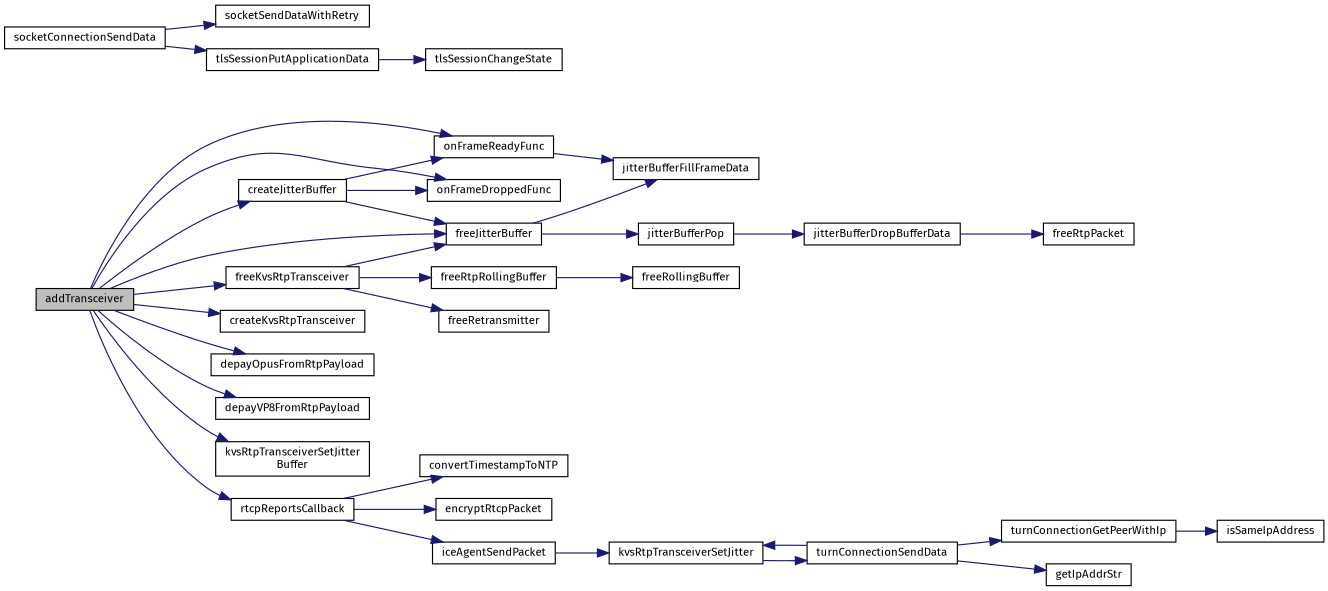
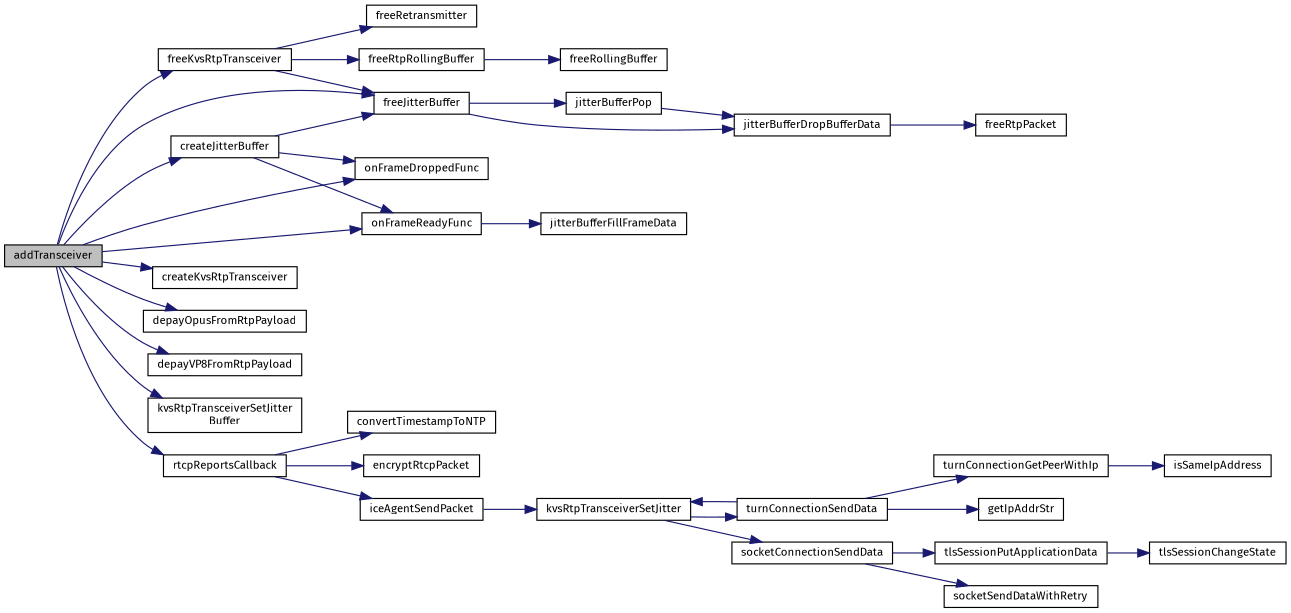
edge "freeJitterBuffer" -> "jitterBufferFillFrameData": now "freeJitterBuffer" -> "jitterBufferDropBufferData"
edge "kvsRtpTransceiverSetJitter" -> "socketConnectionSendData": added
